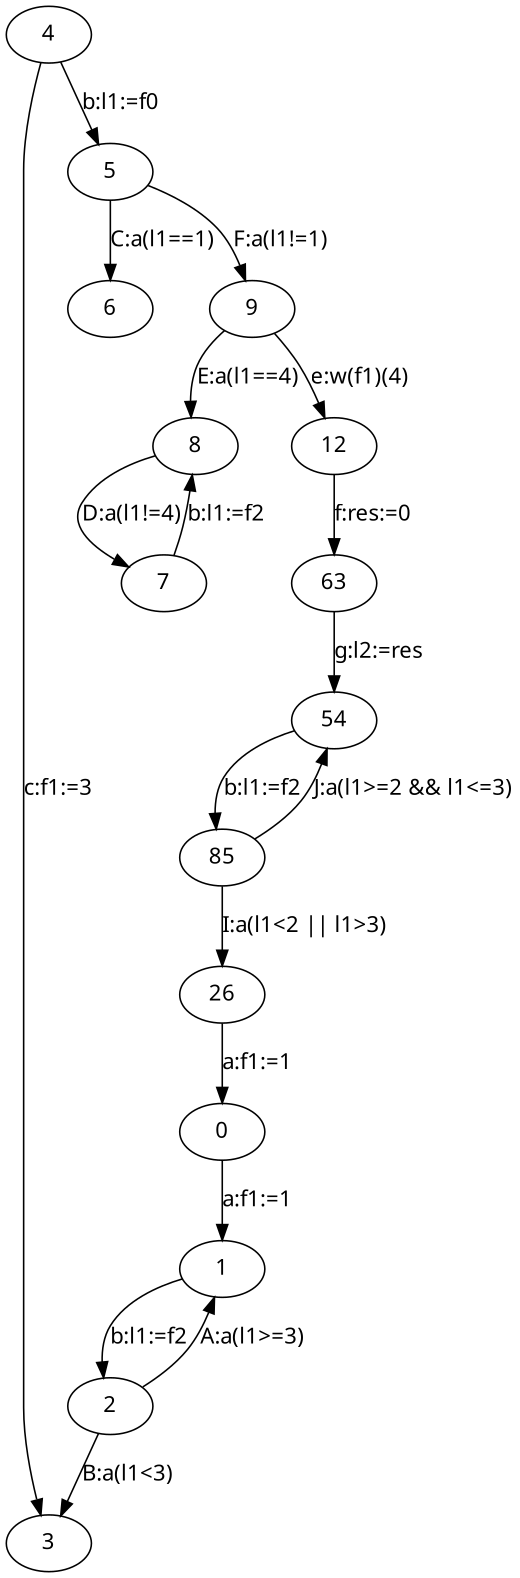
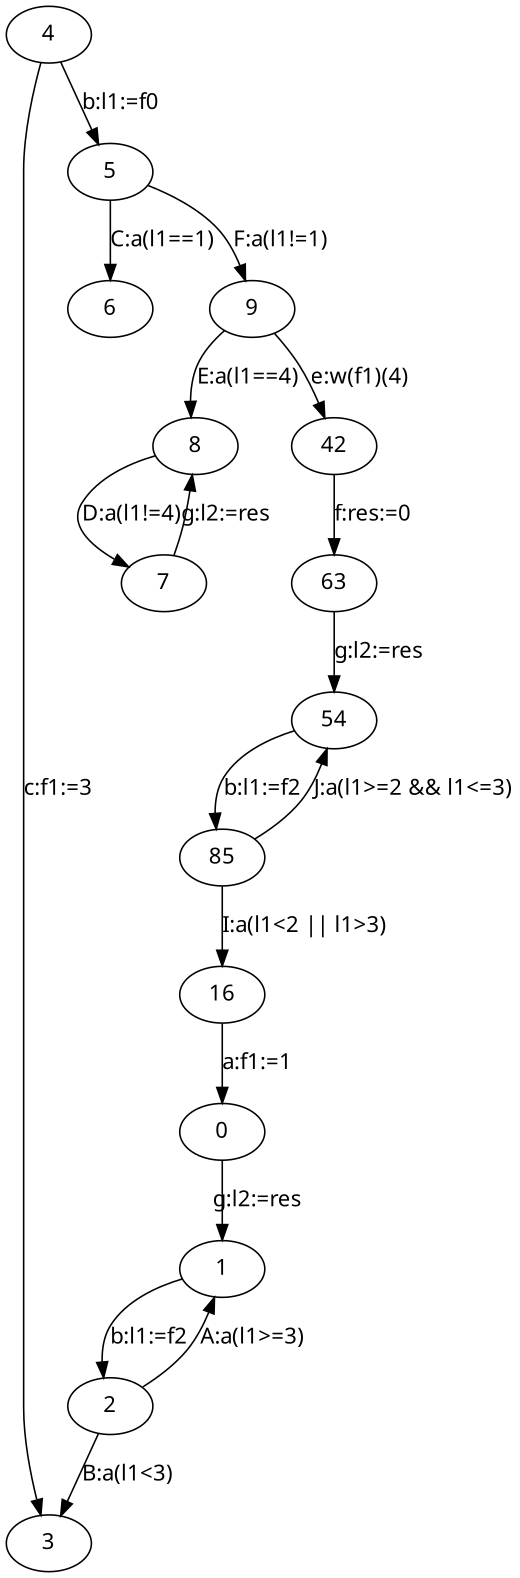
node "12": label "12" -> "42"
edge "7" -> "8": label "b:l1:=f2" -> "g:l2:=res"
node "26": label "26" -> "16"
edge "0" -> "1": label "a:f1:=1" -> "g:l2:=res"
